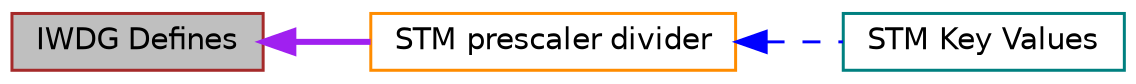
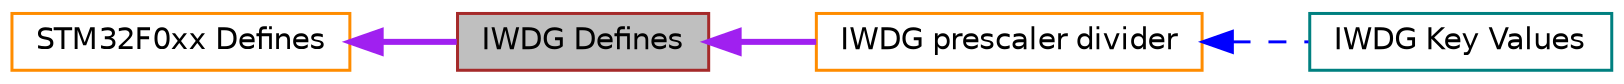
node "STM32F0xx Defines": added
node "STM prescaler divider": label "STM prescaler divider" -> "IWDG prescaler divider"
node "STM Key Values": label "STM Key Values" -> "IWDG Key Values"
